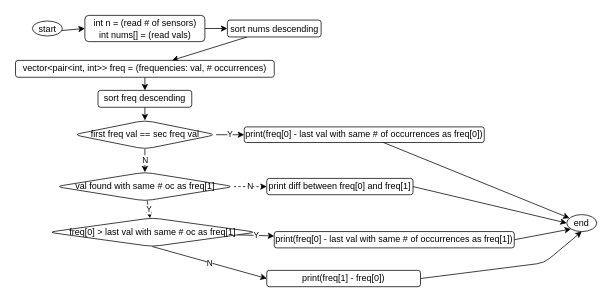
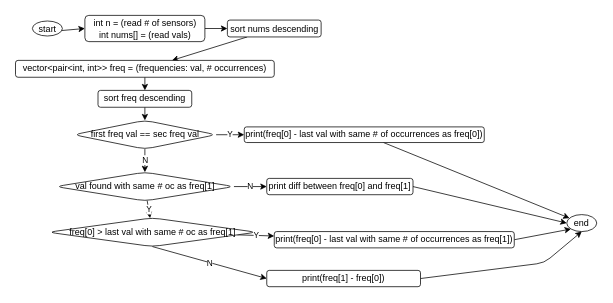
edge "val found with same # oc as freq[1]" -> "print diff between freq[0] and freq[1]": style dashed -> solid
